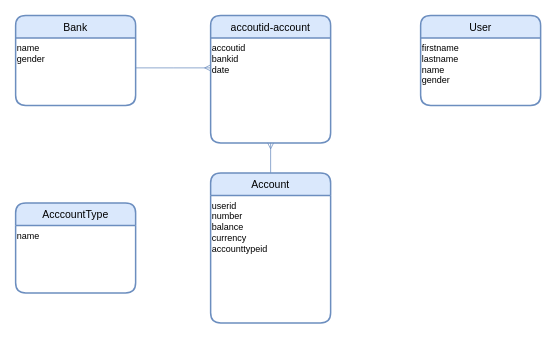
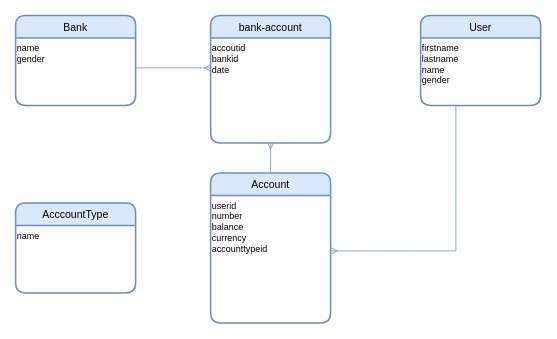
node "accoutid-account": label "accoutid-account" -> "bank-account"
edge "firstname lastname name gender" -> "userid number balance currency accounttypeid": added
